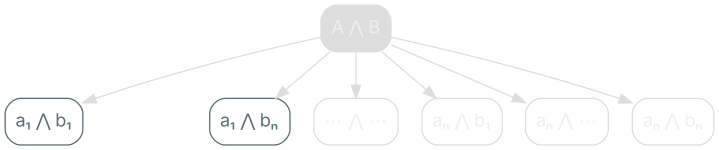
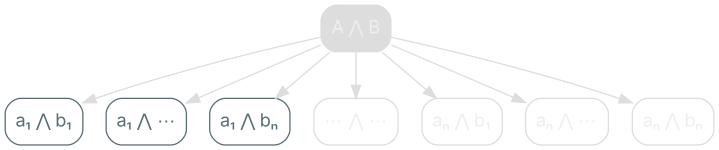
node "a₁ ⋀ ⋯": added
